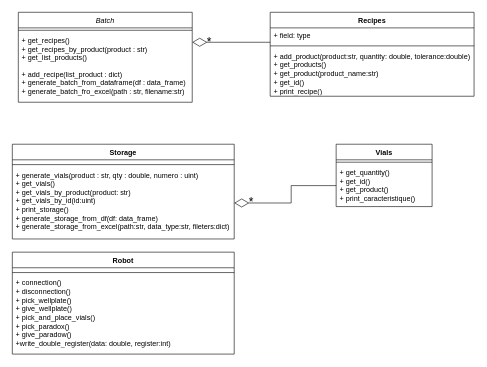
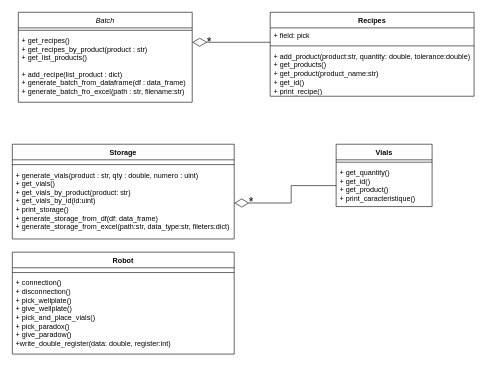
node "+ field: type": label "+ field: type" -> "+ field: pick"
